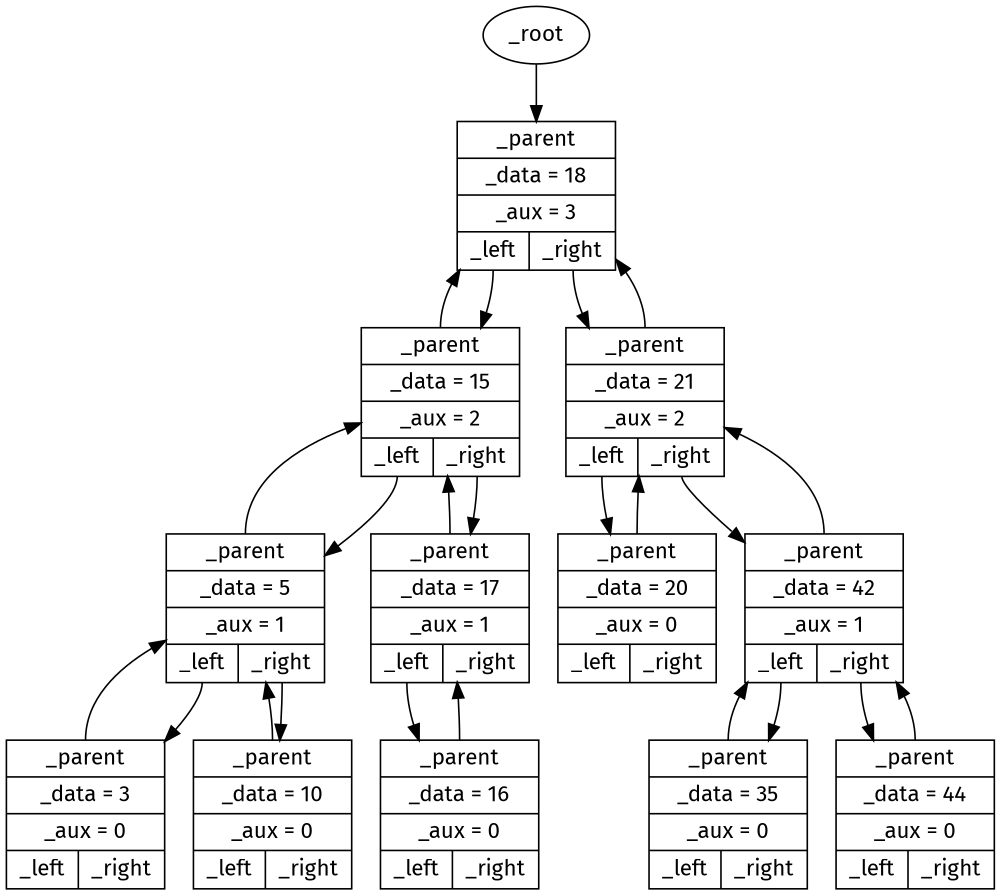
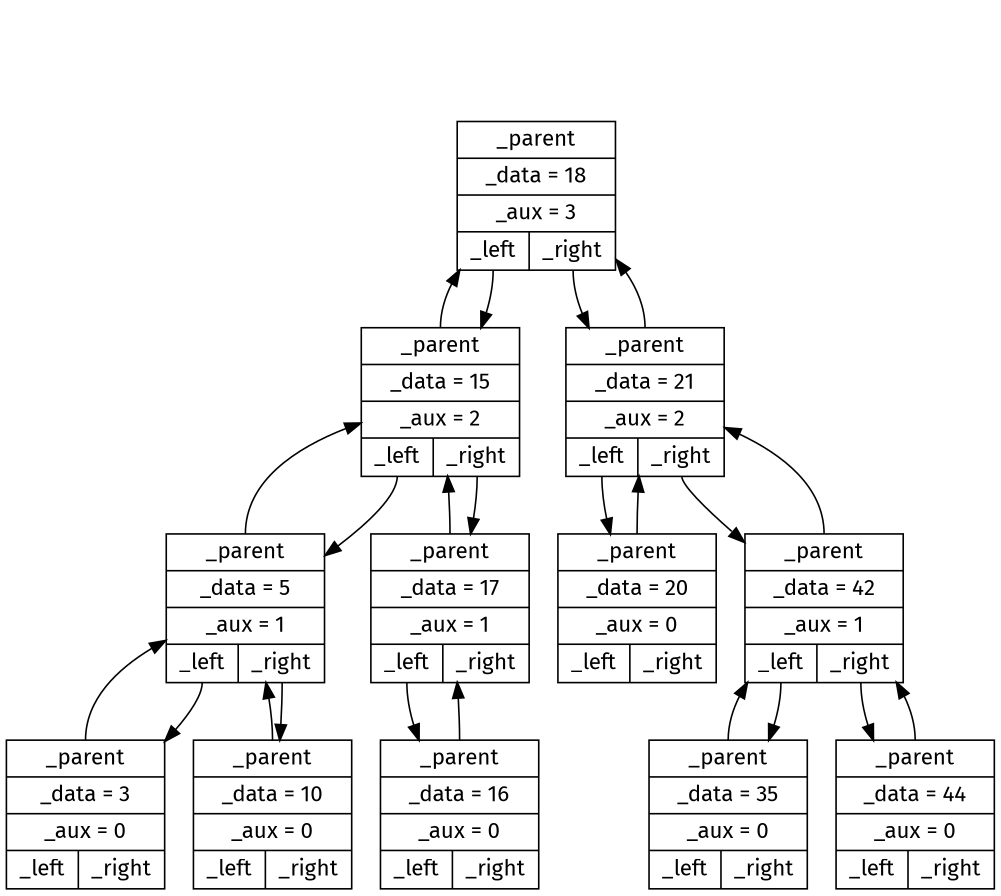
node "_root": removed
